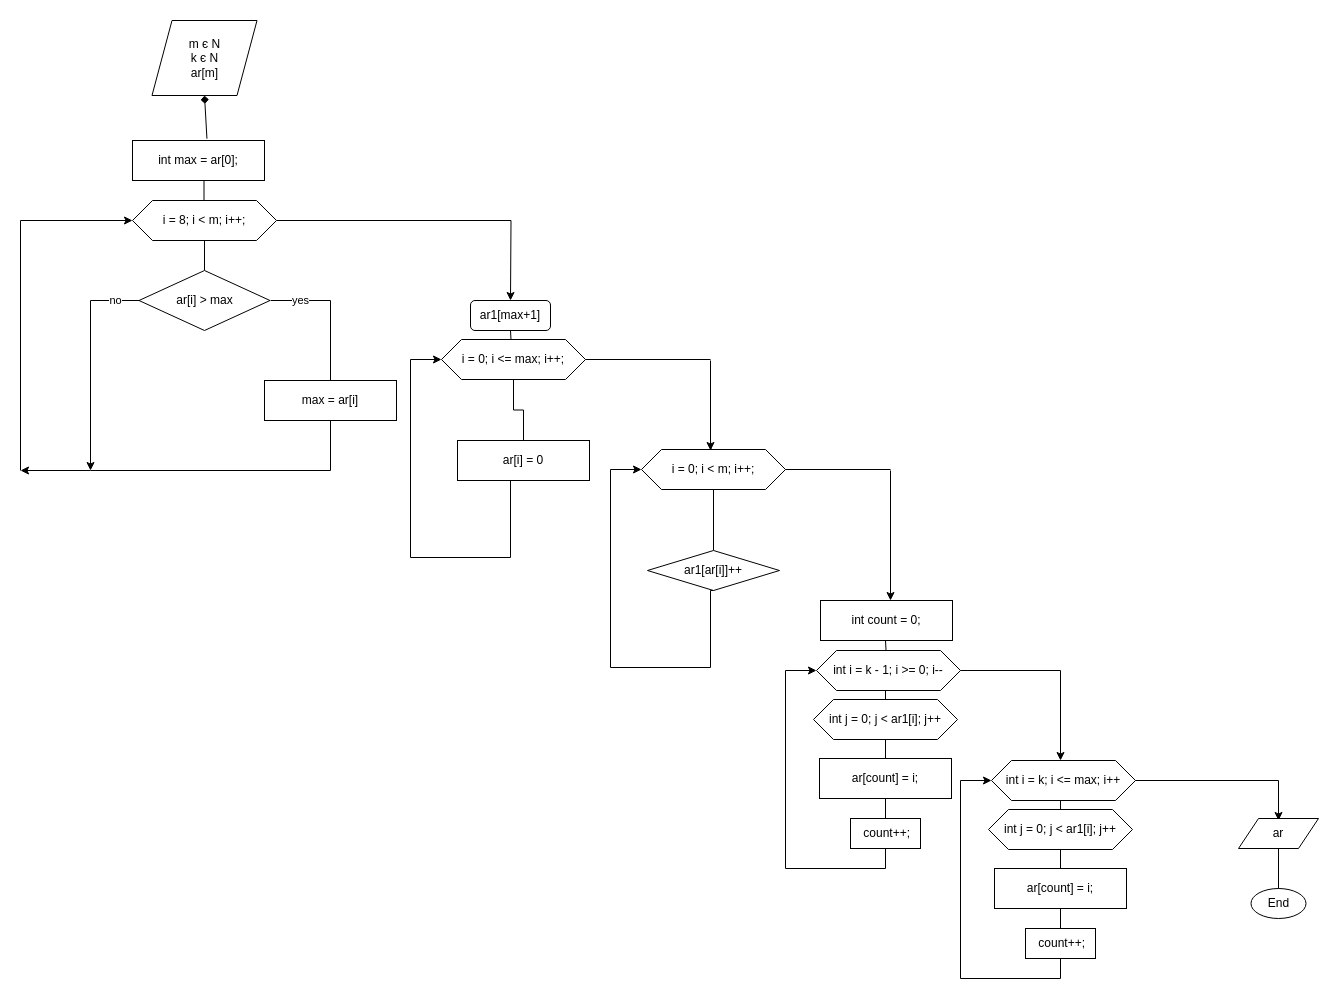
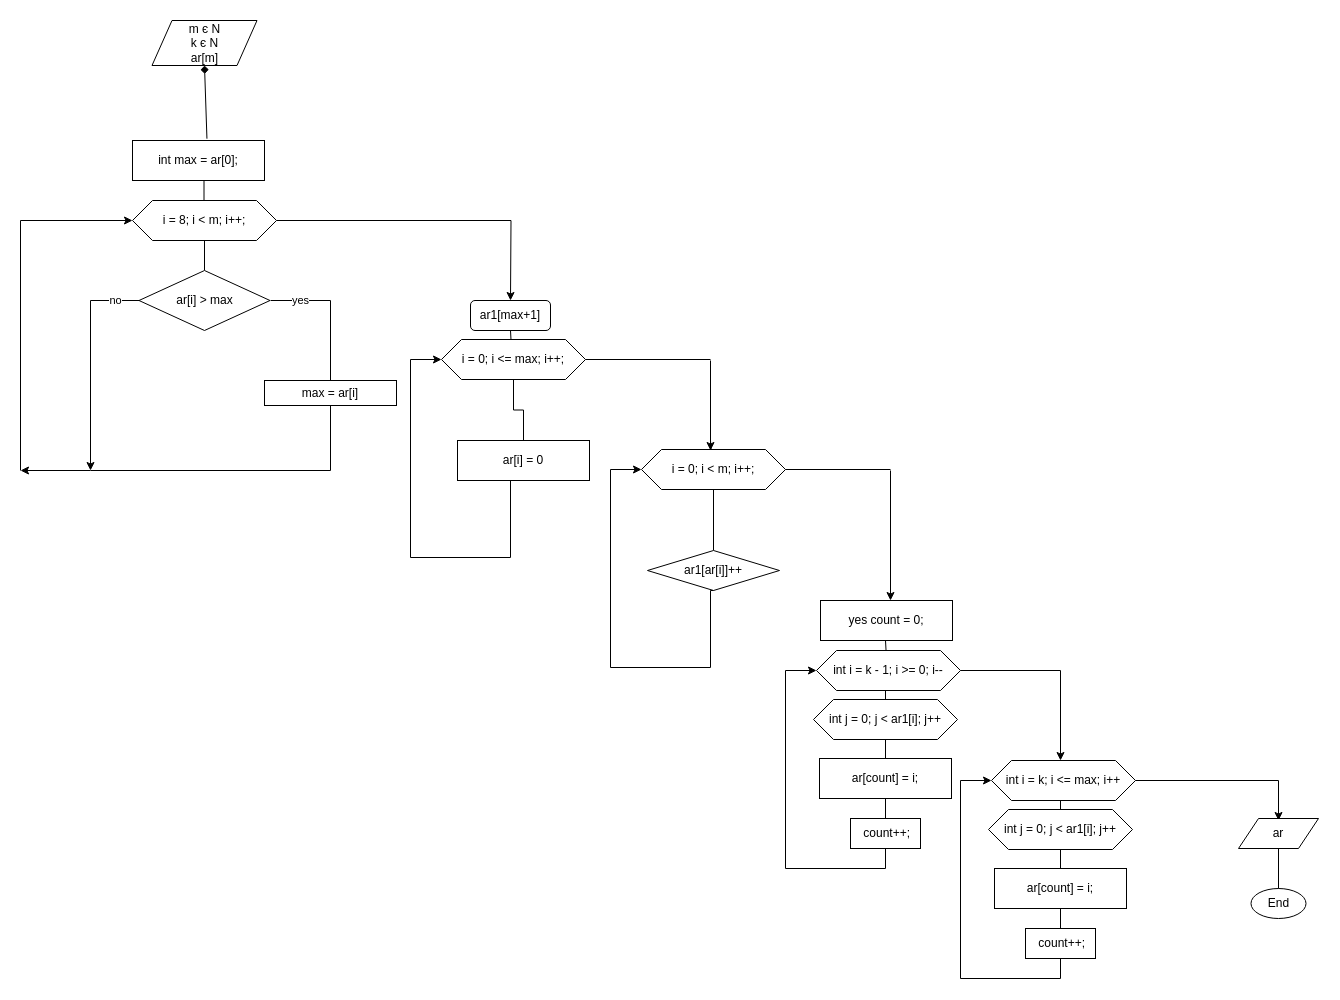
node "m є N k є N ar[m]": size 105x75 -> 105x45
node "max = ar[i]": size 132x40 -> 132x25
node "int count = 0;": label "int count = 0;" -> "yes count = 0;"
